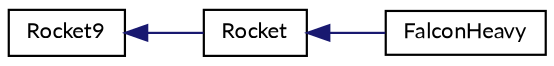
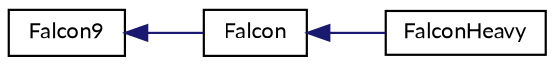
node "Rocket9": label "Rocket9" -> "Falcon9"
node "Rocket": label "Rocket" -> "Falcon"
